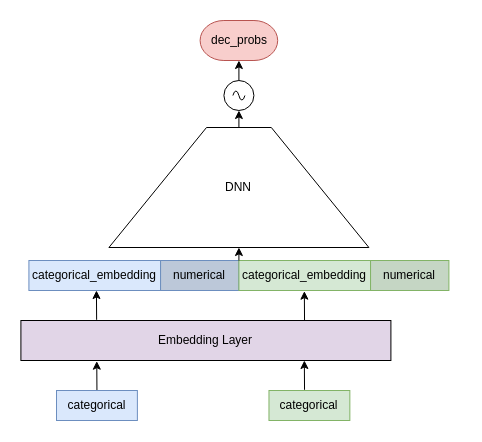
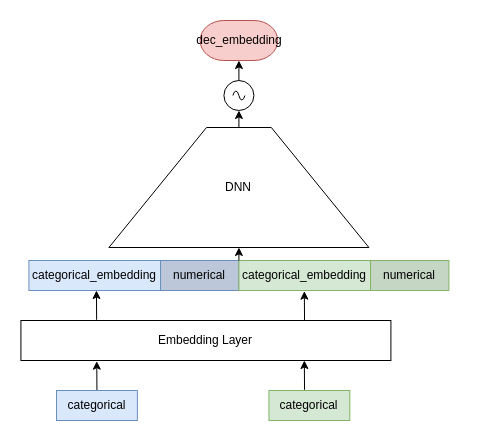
node "dec_probs": label "dec_probs" -> "dec_embedding"
node "Embedding Layer": fillcolor #e1d5e7 -> #ffffff
